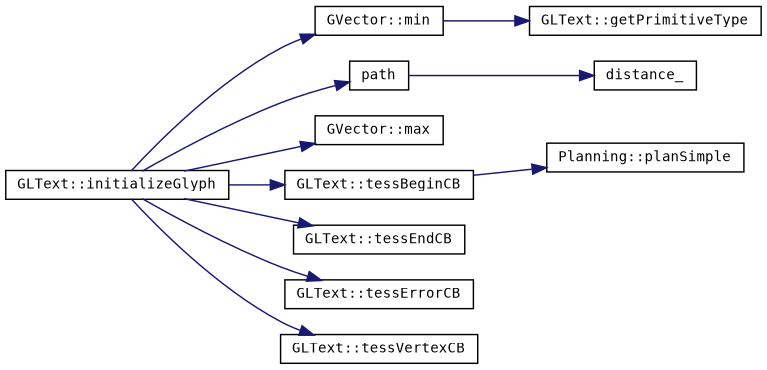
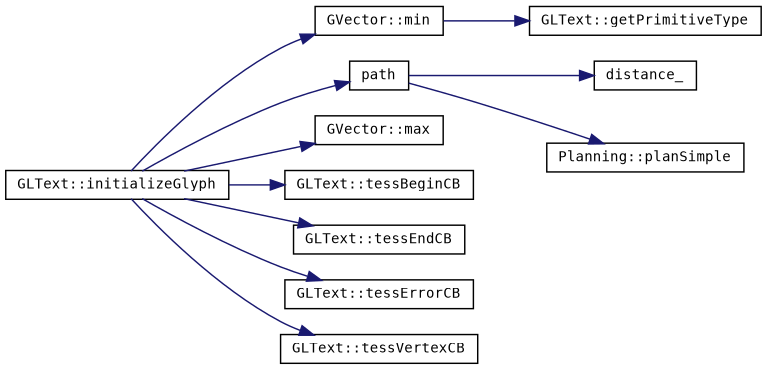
edge "GLText::tessBeginCB" -> "Planning::planSimple": now "path" -> "Planning::planSimple"
